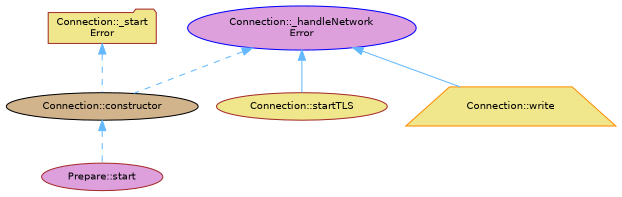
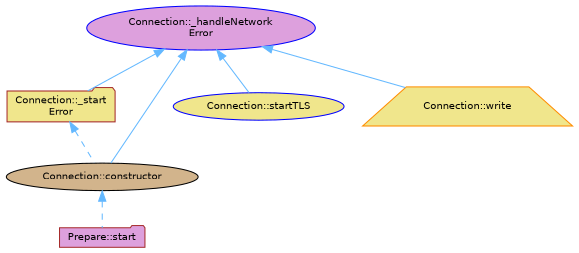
edge "Connection::_start Error" -> "Connection::_handleNetwork Error": added
edge "Connection::constructor" -> "Connection::_handleNetwork Error": style dashed -> solid
node "Connection::startTLS": color brown -> blue
node "Prepare::start": shape ellipse -> folder
